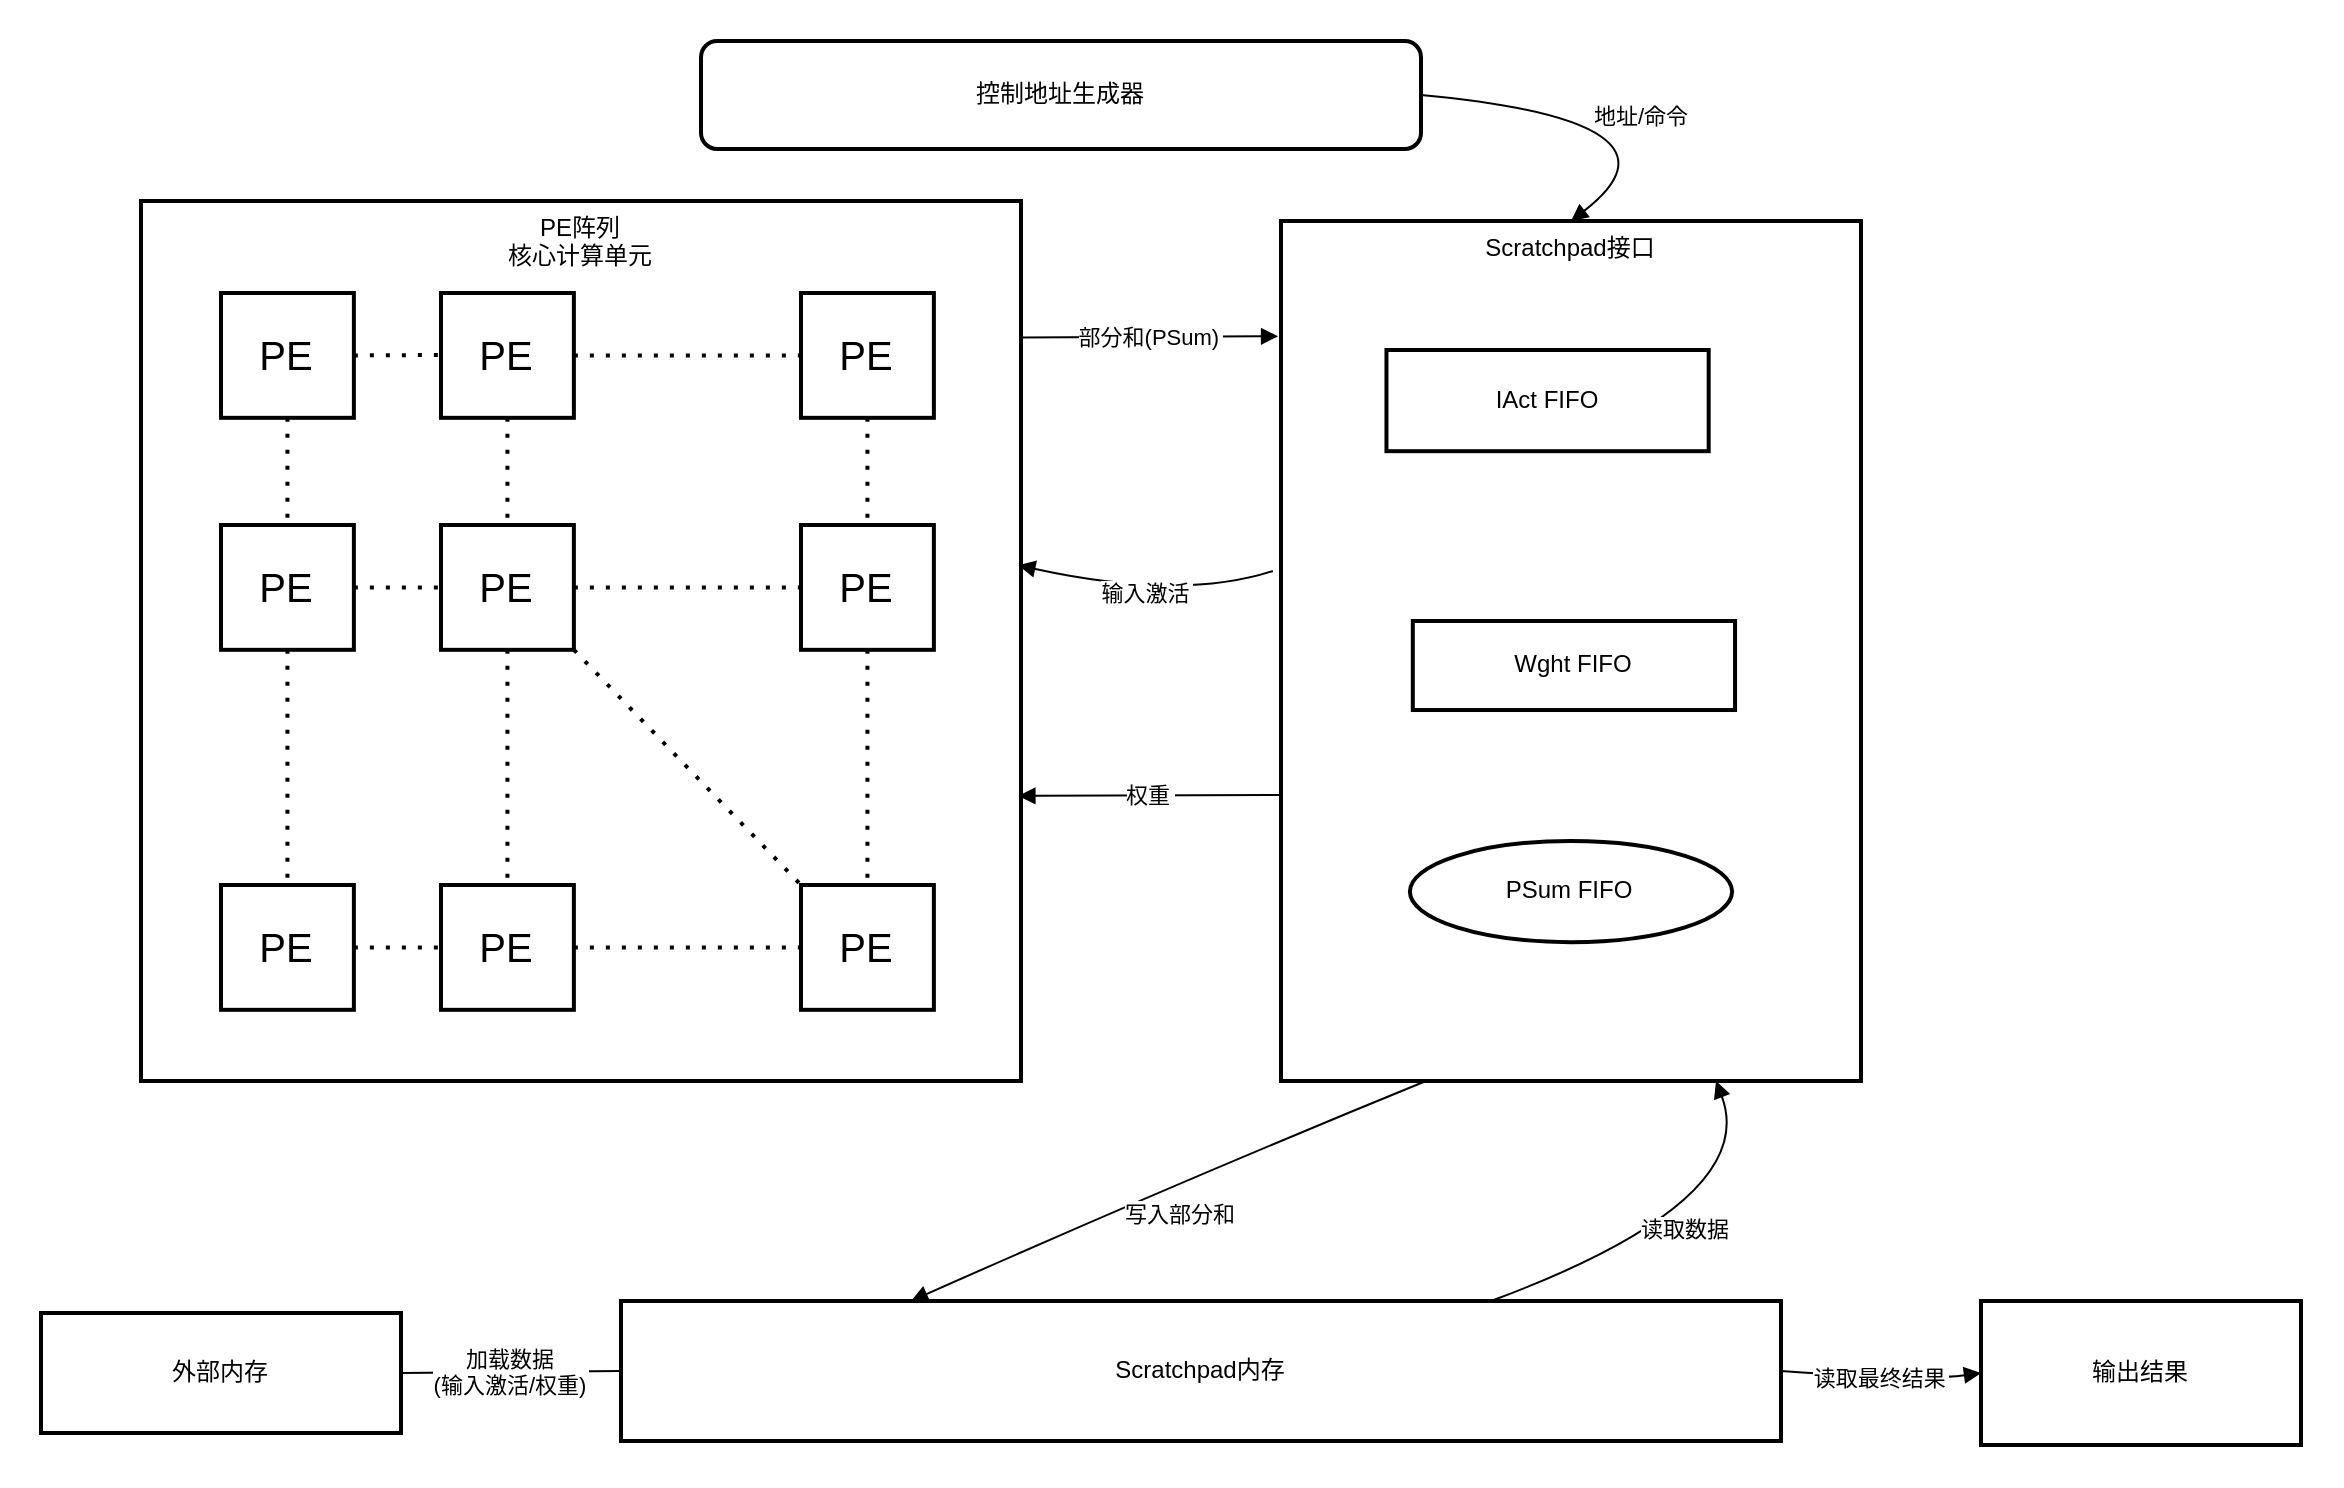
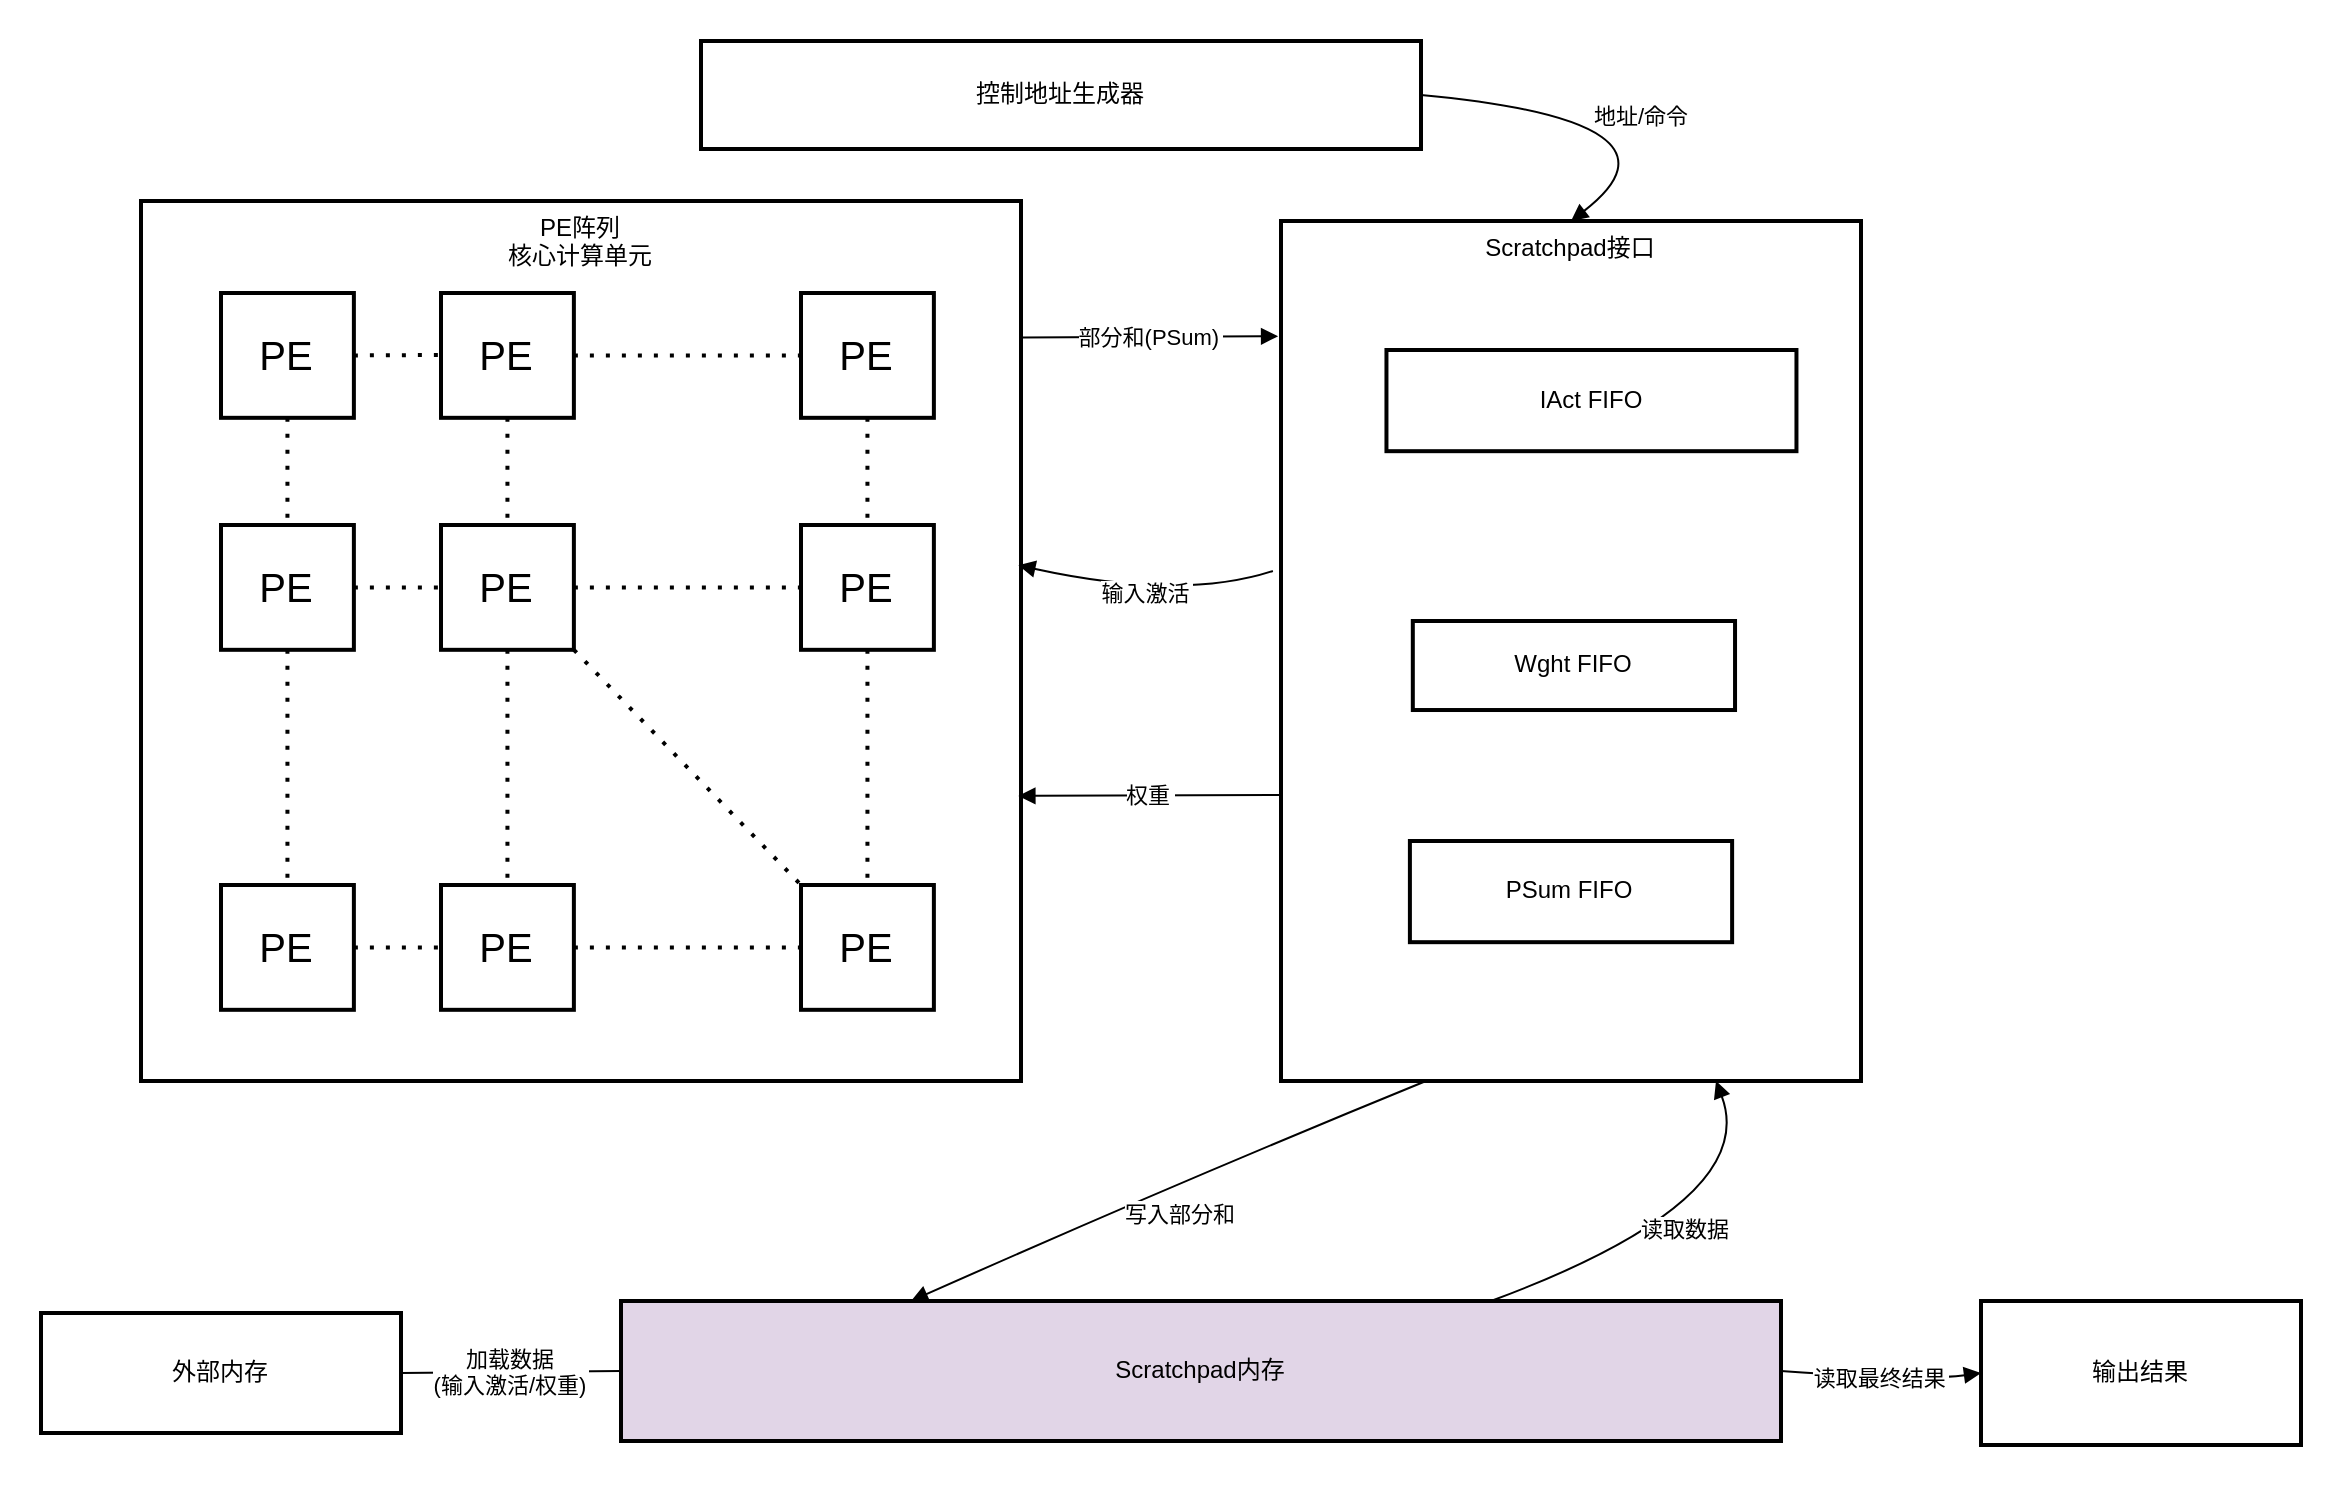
node "控制地址生成器": shape rounded rectangle -> rectangle
node "IAct FIFO": size 322x101 -> 410x101
node "PSum FIFO": shape ellipse -> rectangle
node "Scratchpad内存": fillcolor #ffffff -> #e1d5e7
